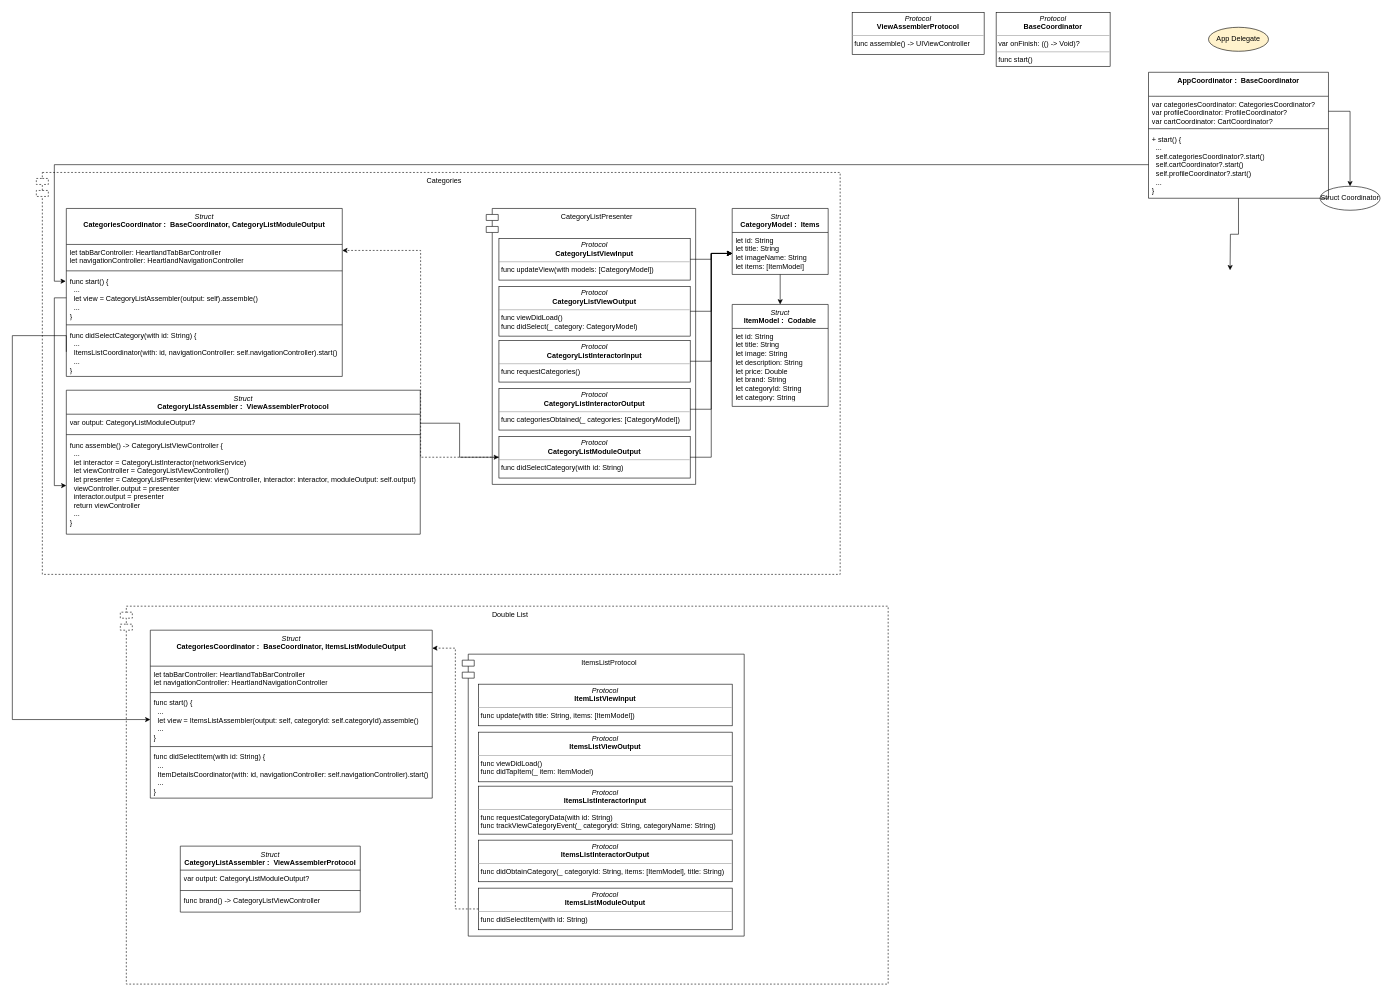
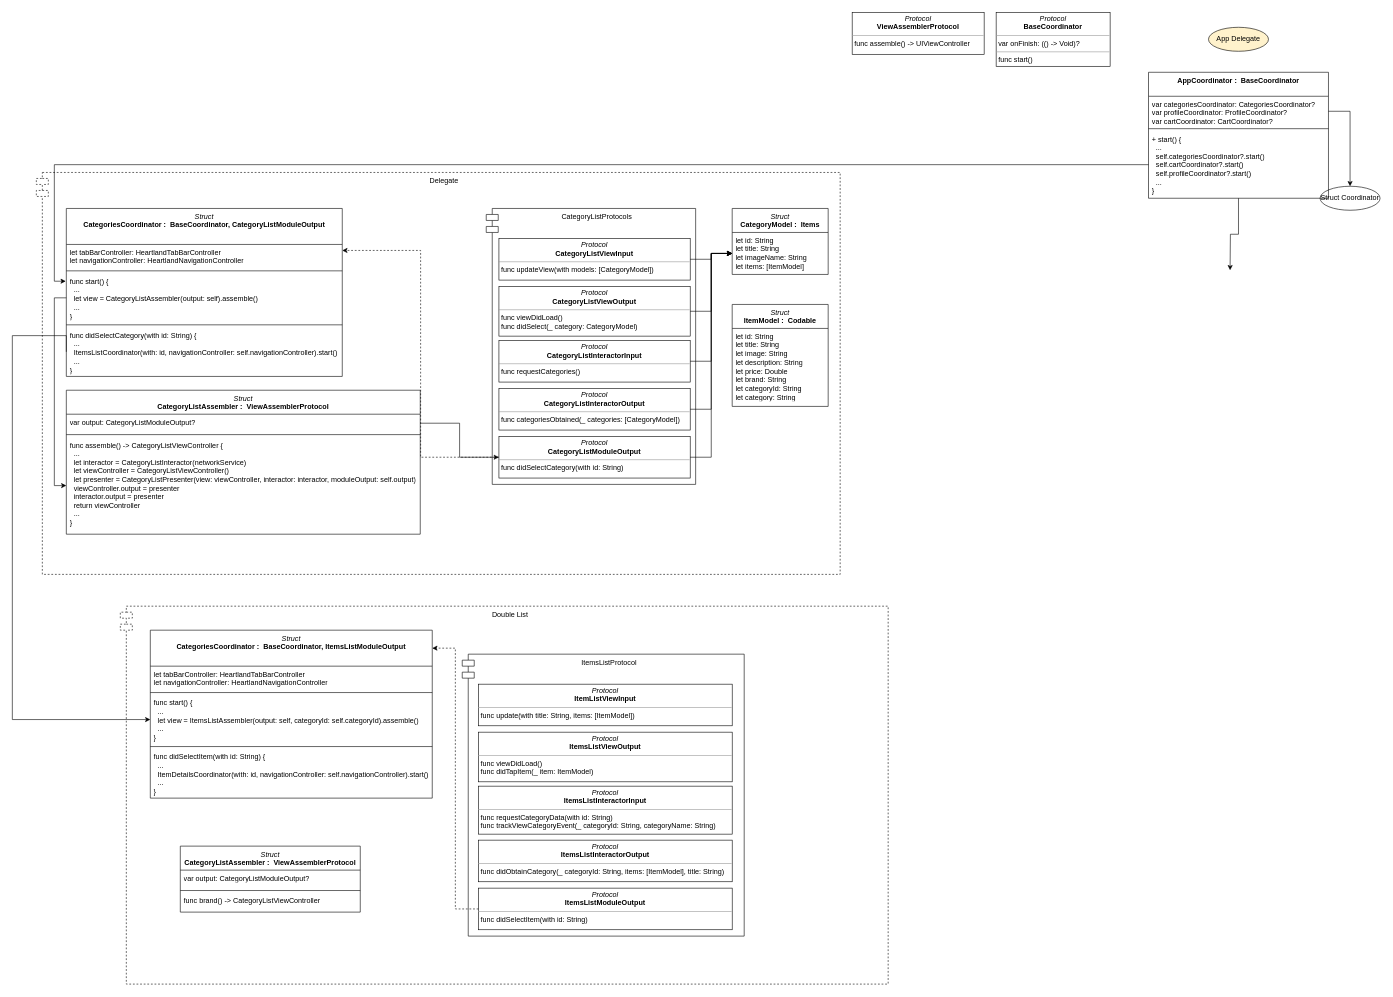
node "Categories": label "Categories" -> "Delegate"
node "CategoryListPresenter": label "CategoryListPresenter" -> "CategoryListProtocols"
edge "Struct CategoryModel : Items" -> "Struct ItemModel : Codable": removed
